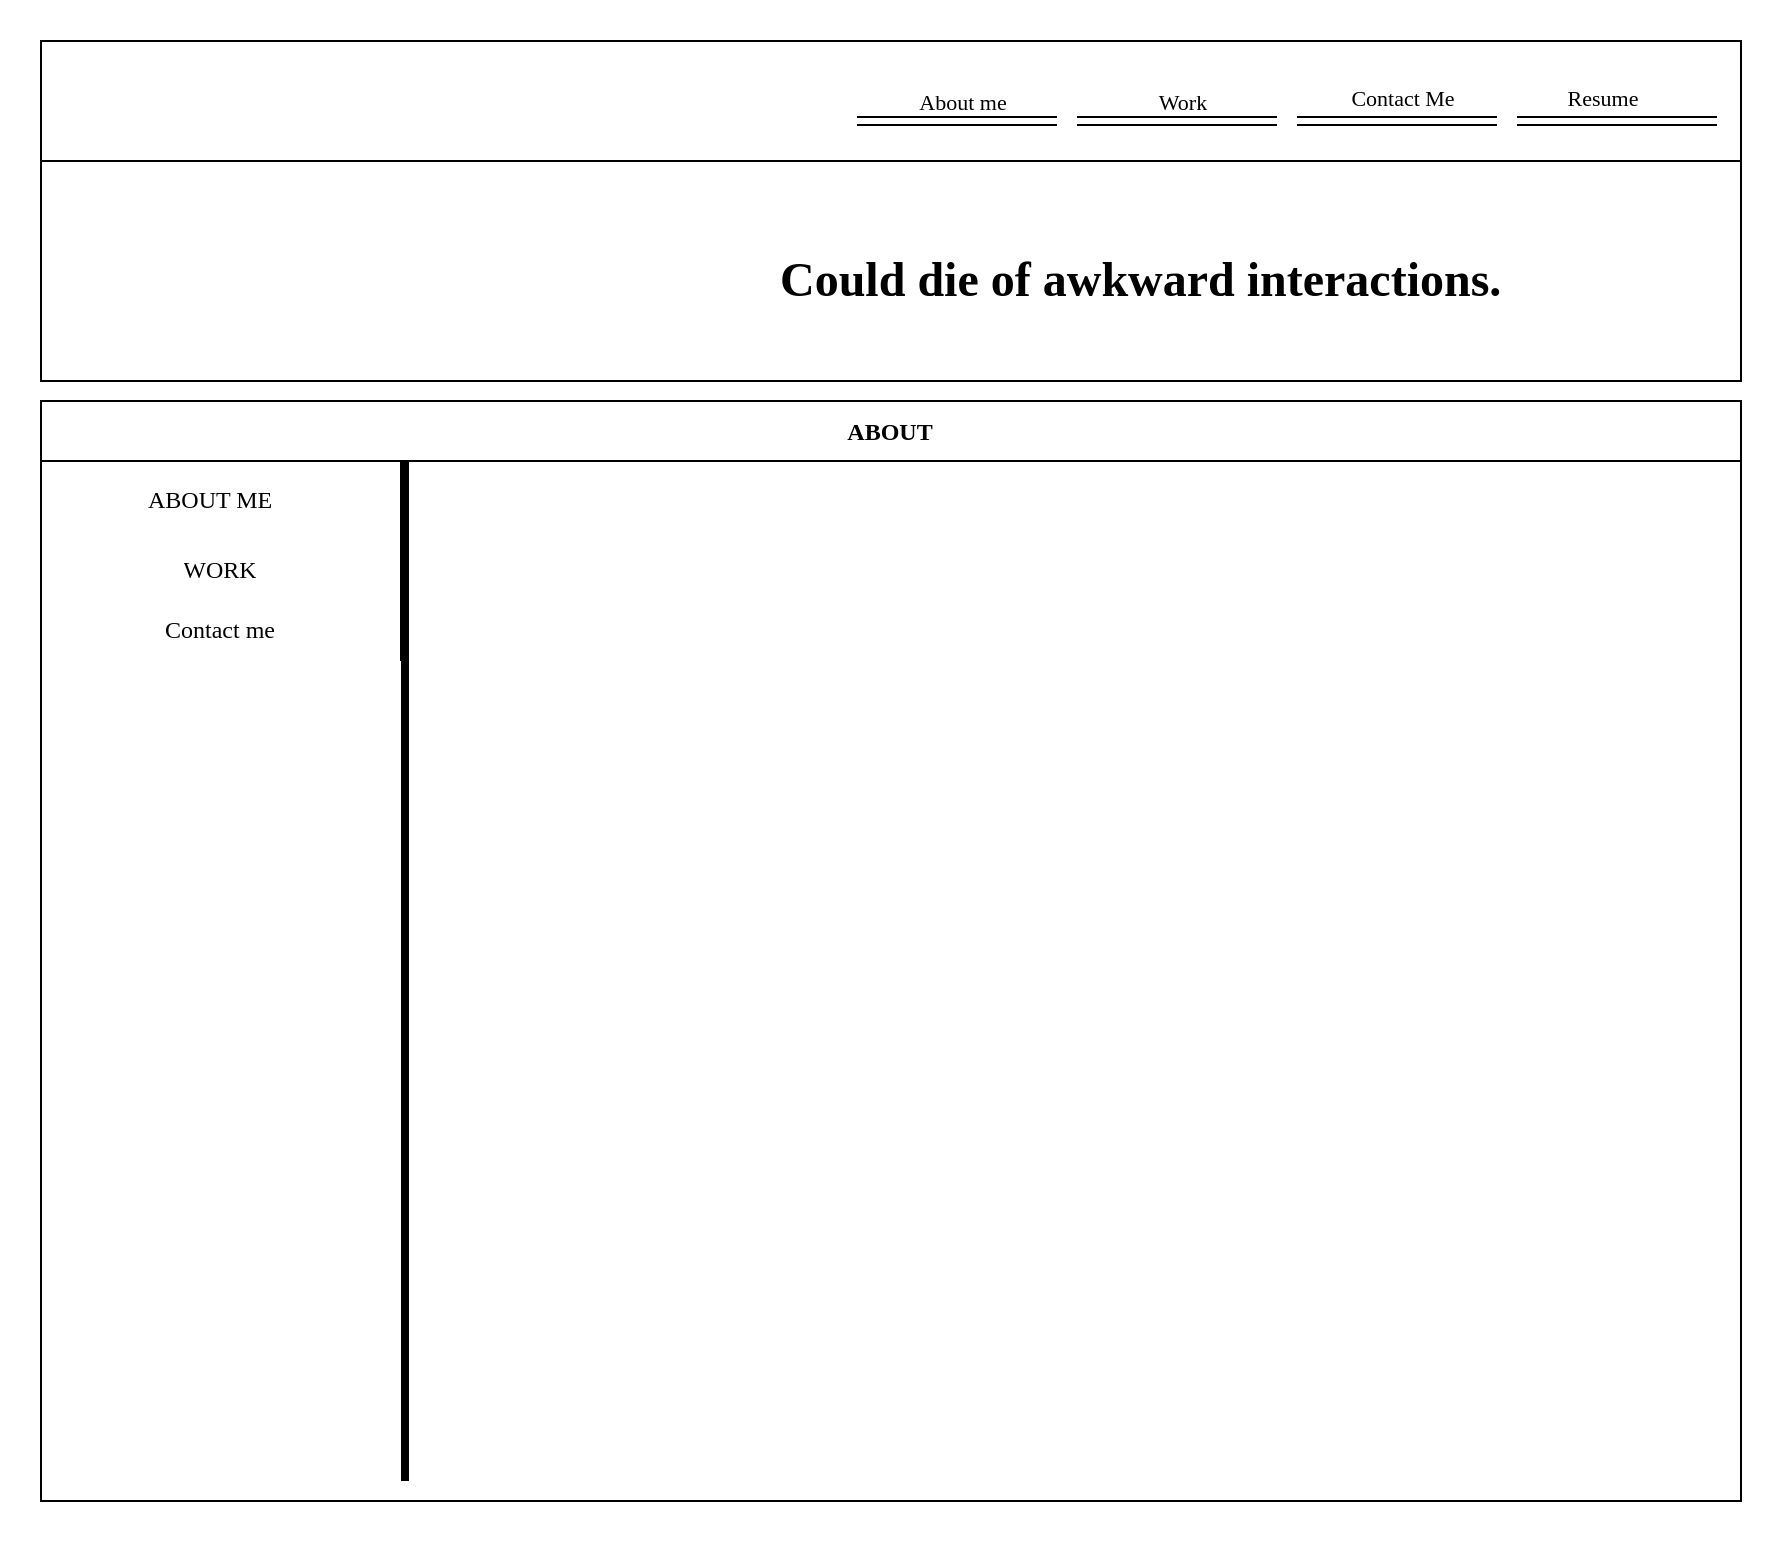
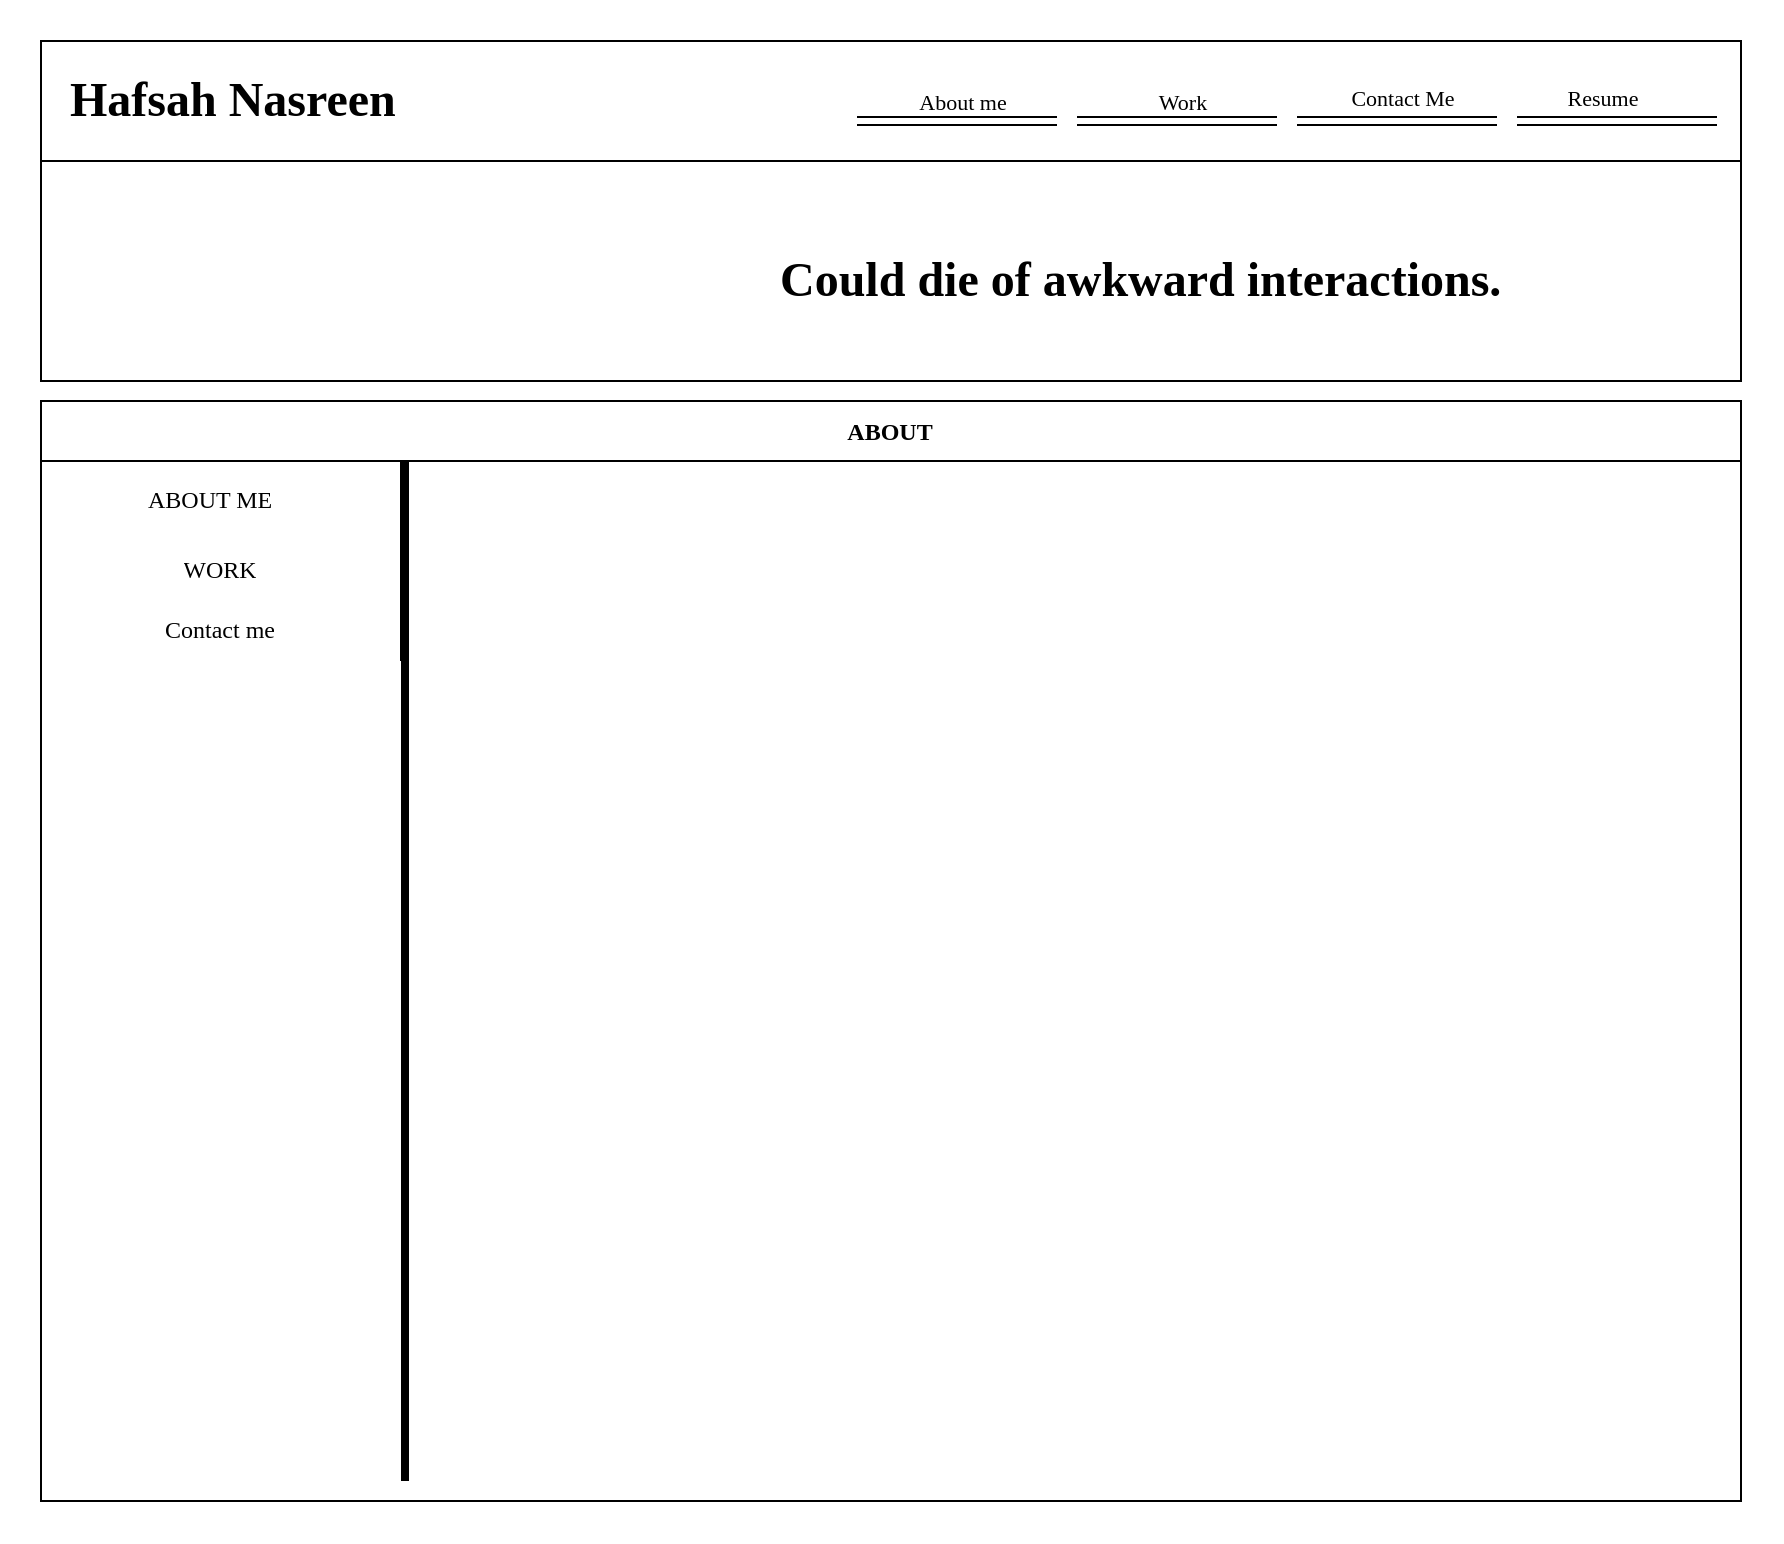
node "Hafsah Nasreen": added
